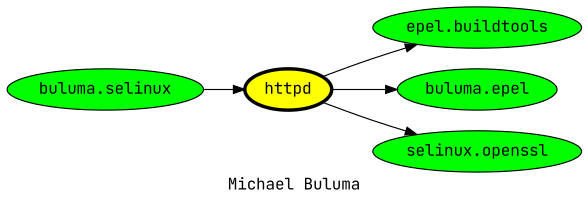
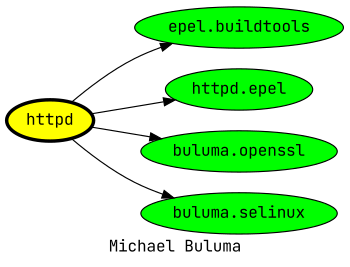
edge "buluma.selinux" -> "httpd": reversed
node "buluma.epel": label "buluma.epel" -> "httpd.epel"
node "selinux.openssl": label "selinux.openssl" -> "buluma.openssl"
